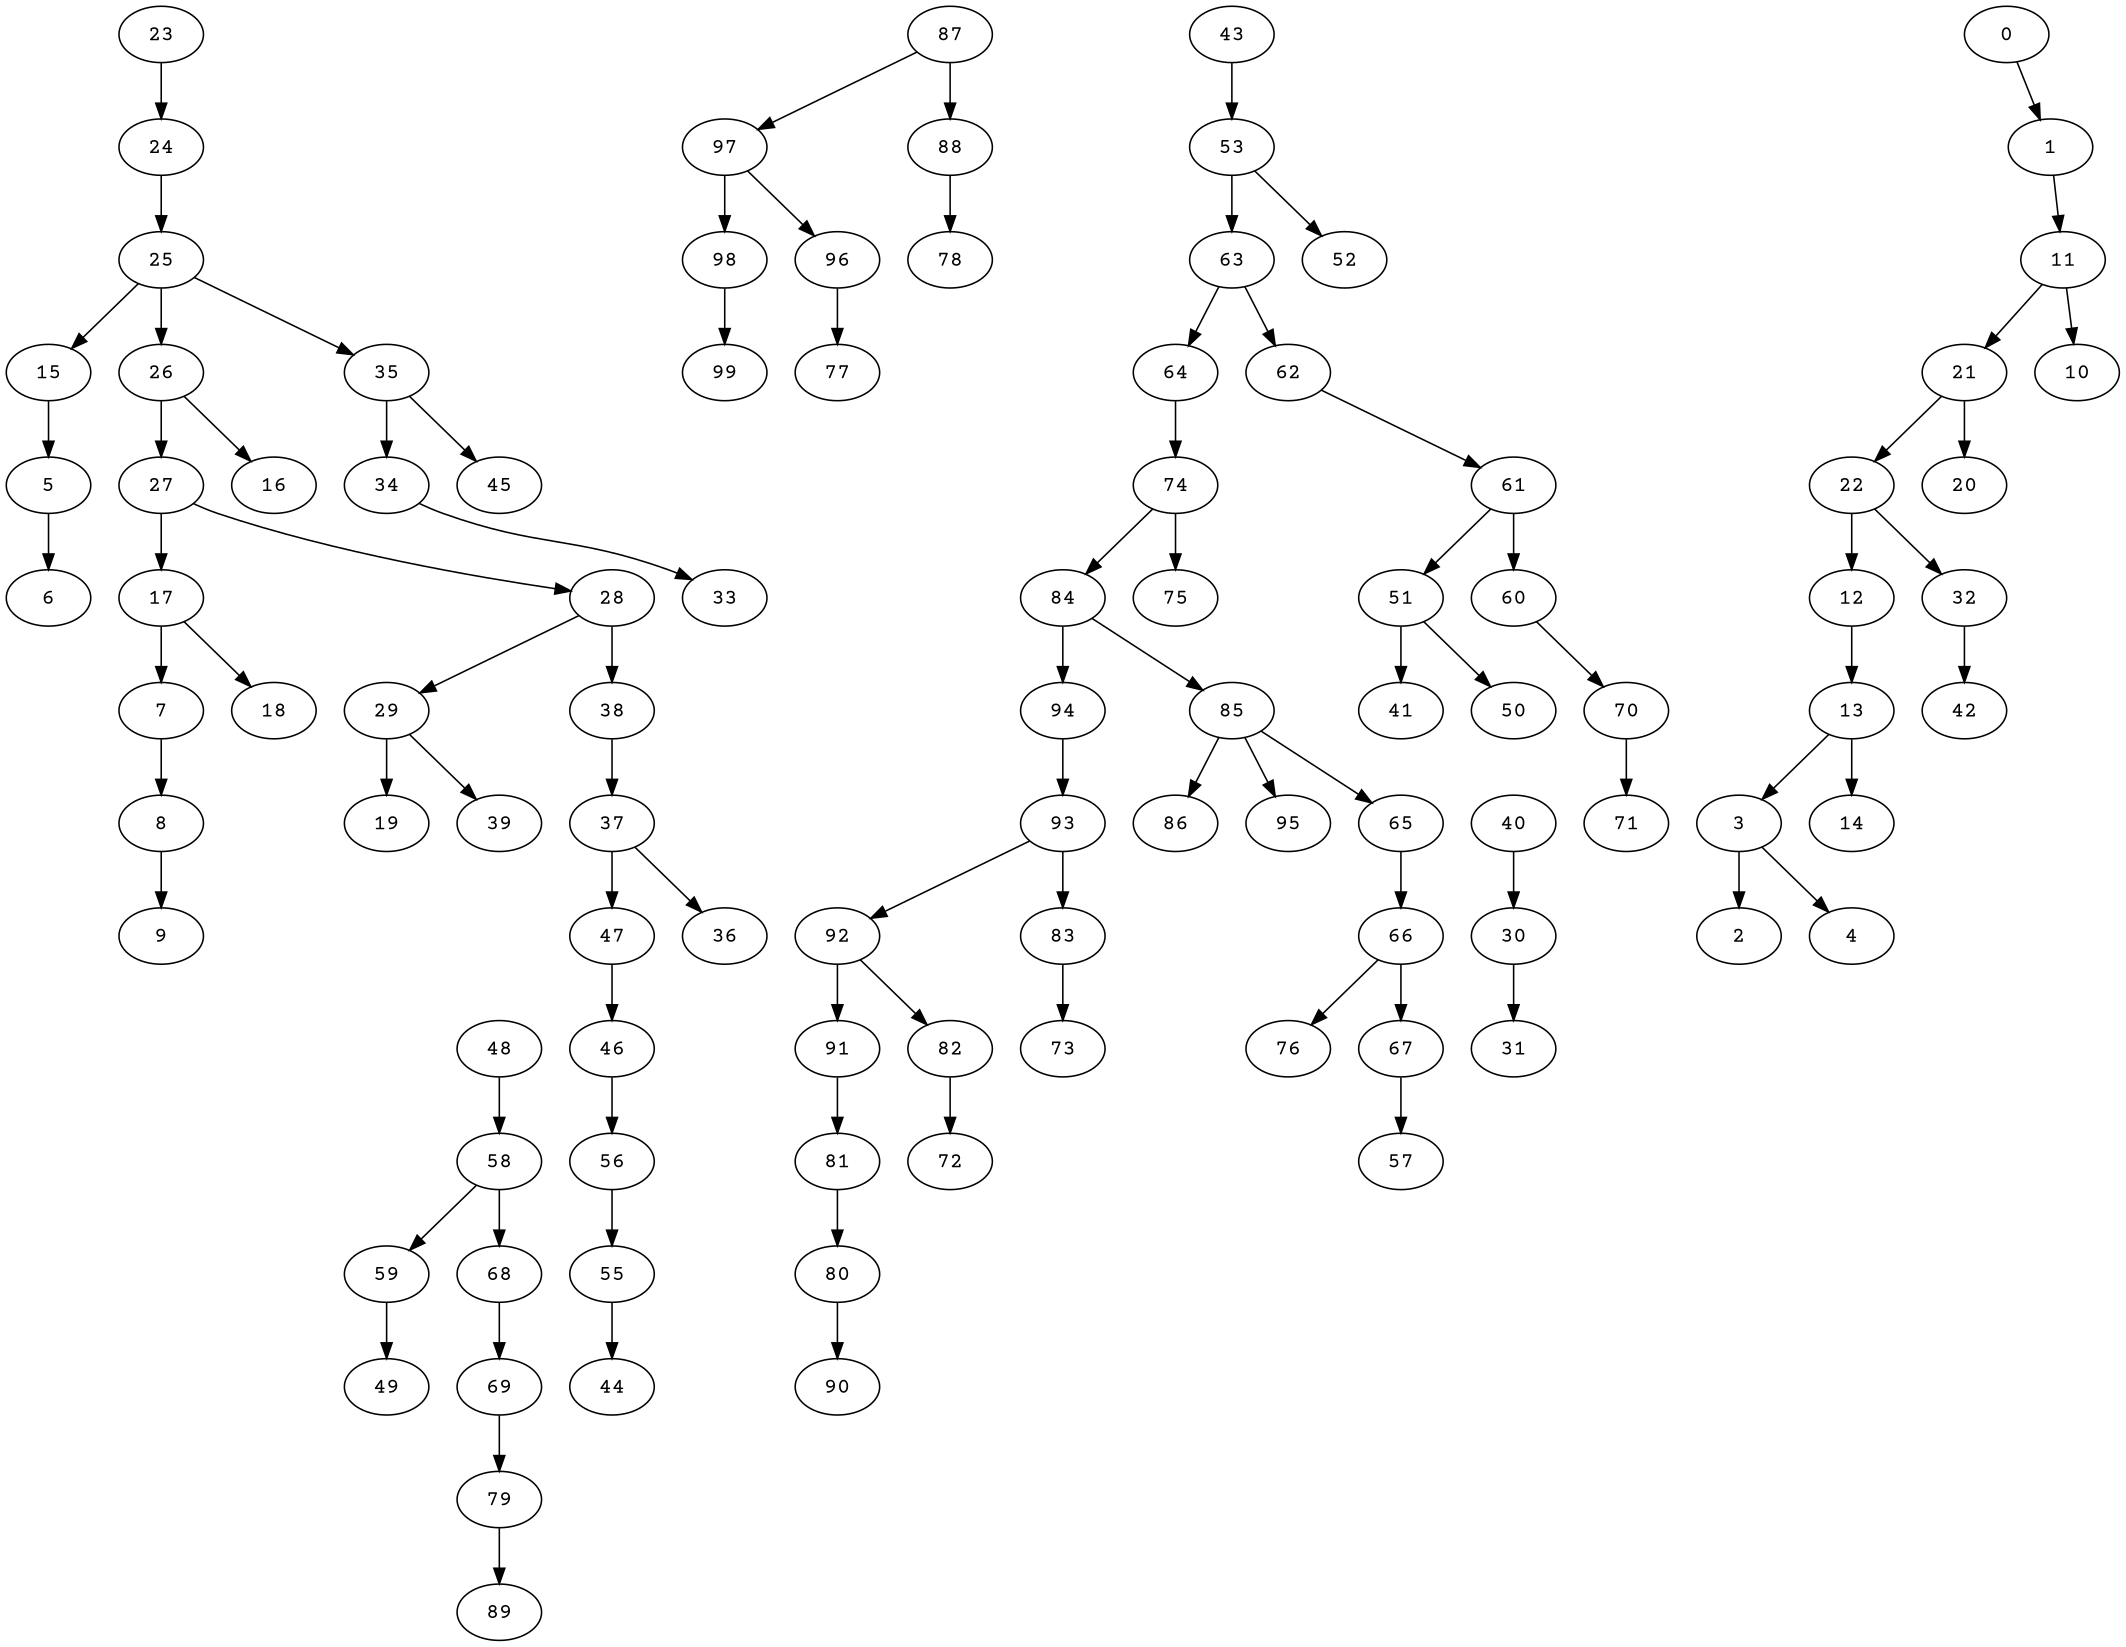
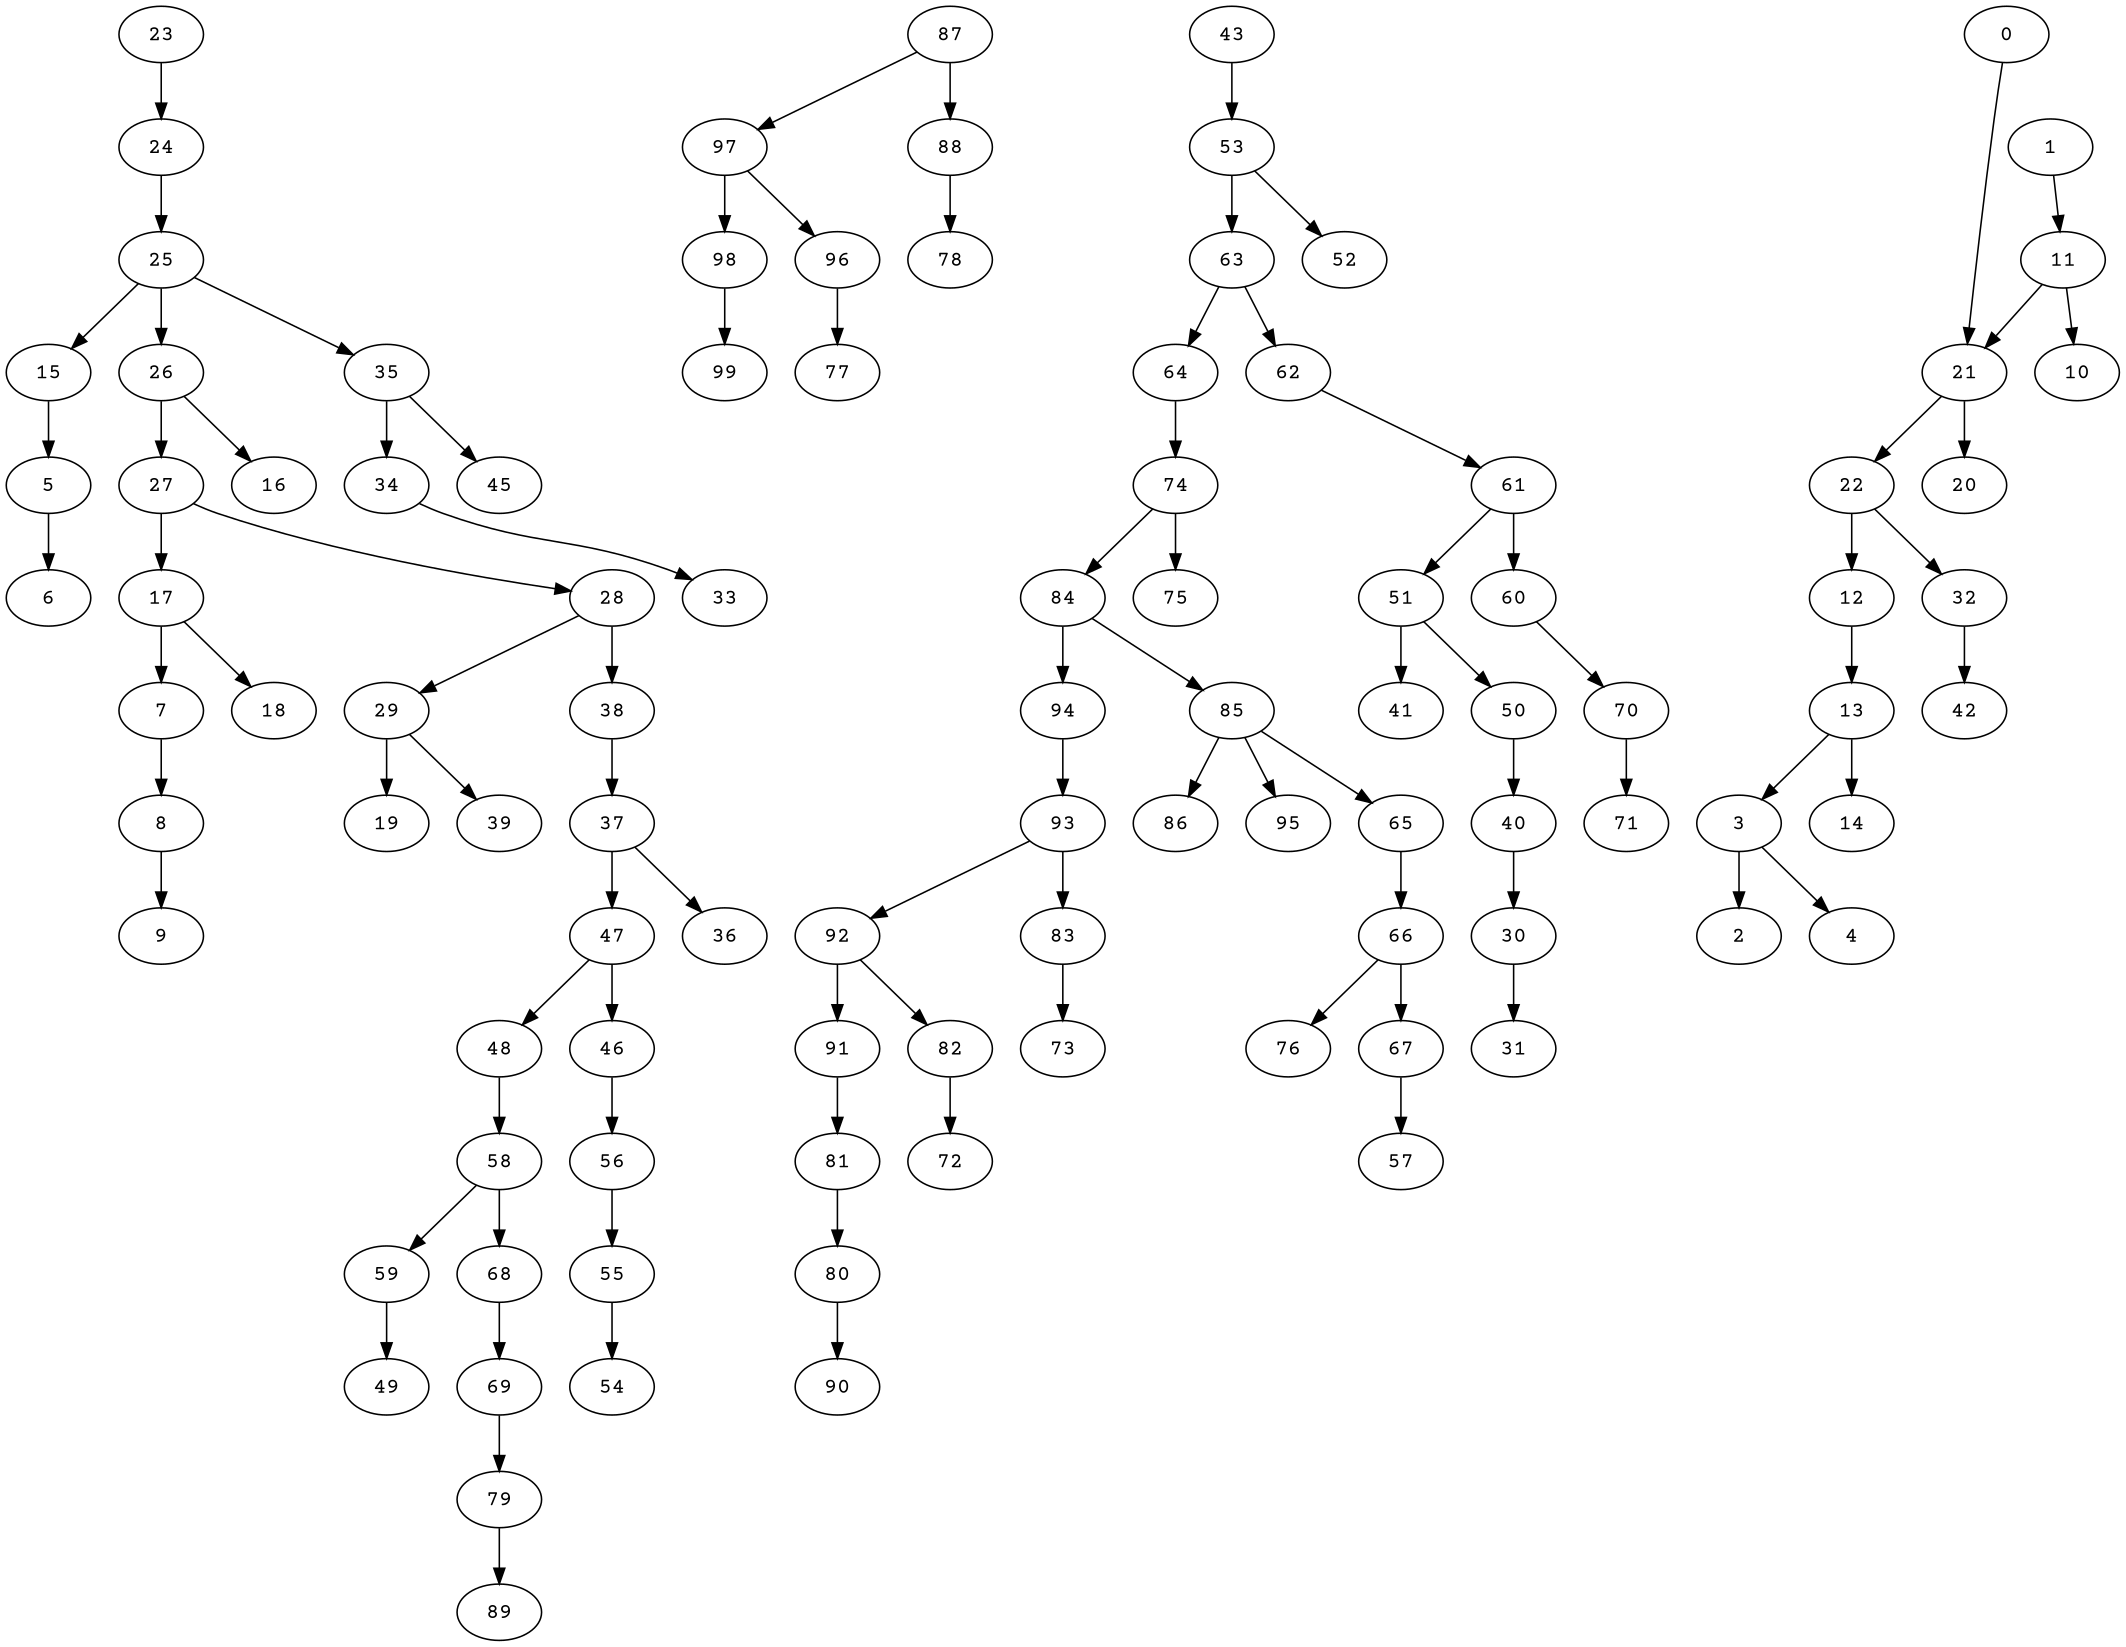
edge "0" -> "1": now "0" -> "21"
edge "50" -> "40": added
edge "47" -> "48": added
node "44": label "44" -> "54"
